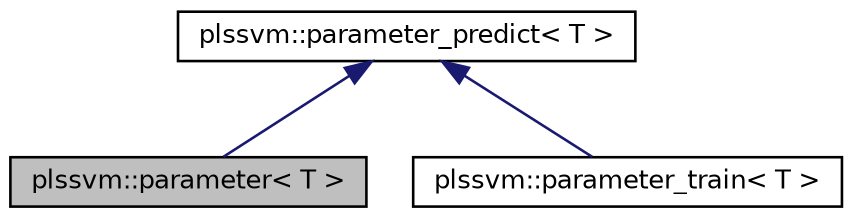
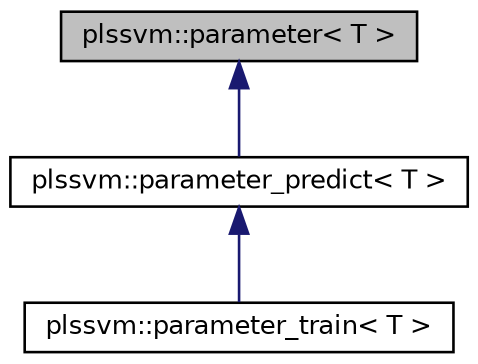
edge "plssvm::parameter< T >" -> "plssvm::parameter_predict< T >": reversed
